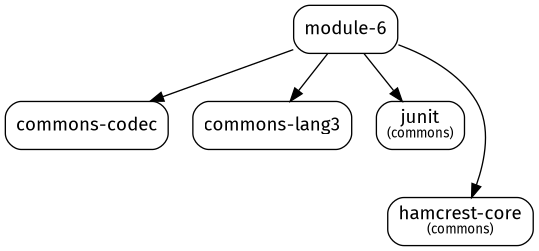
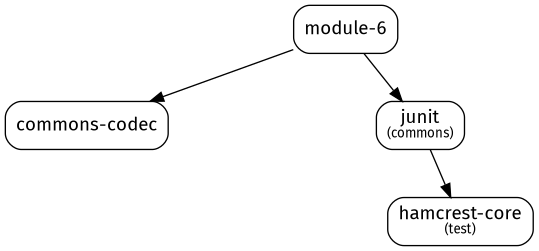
edge "module-6" -> "hamcrest-core": now "junit" -> "hamcrest-core"
node "commons-lang3": removed
node "hamcrest-core": text "(commons)" -> "(test)"
